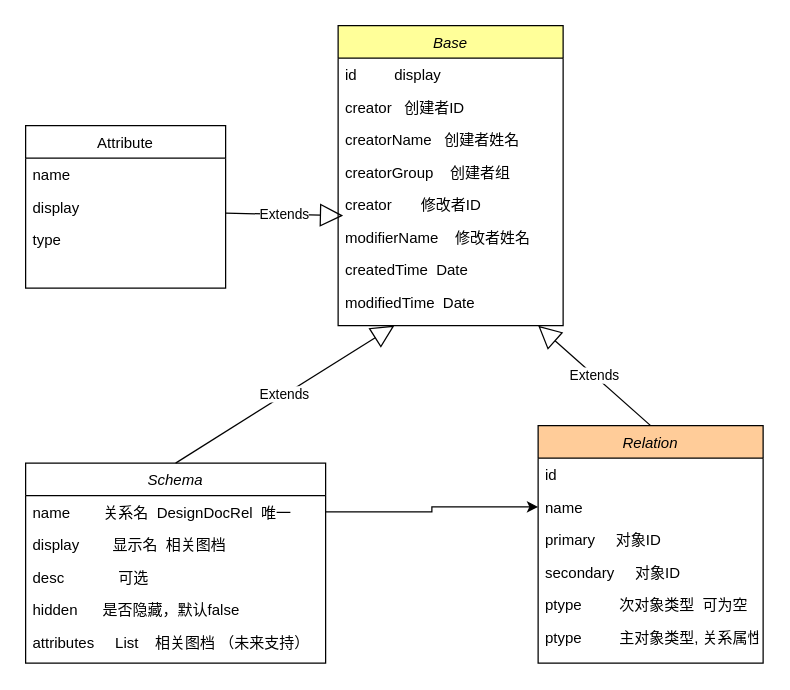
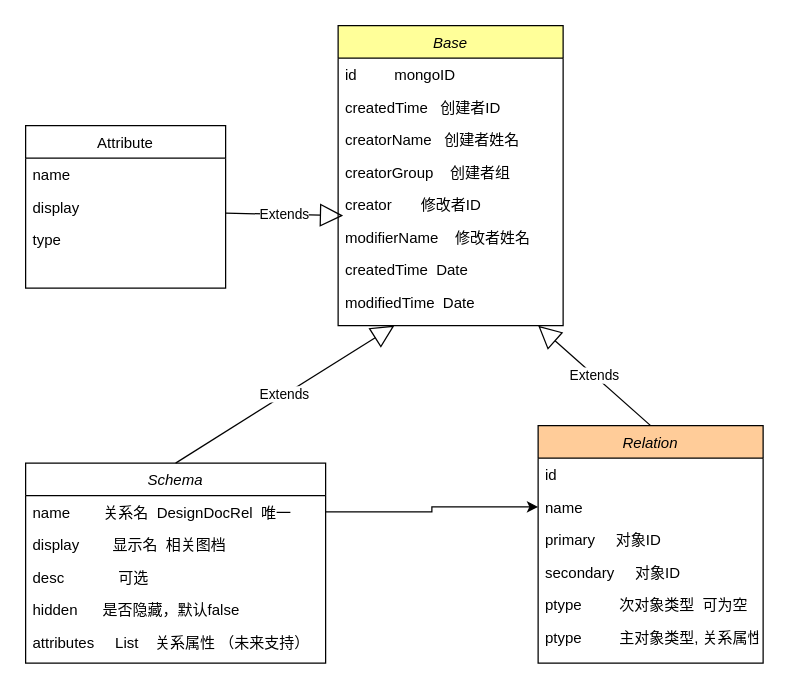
node "id display": label "id display" -> "id mongoID"
node "creator 创建者ID": label "creator 创建者ID" -> "createdTime 创建者ID"
node "attributes List 相关图档 （未来支持）": label "attributes List 相关图档 （未来支持）" -> "attributes List 关系属性 （未来支持）"
